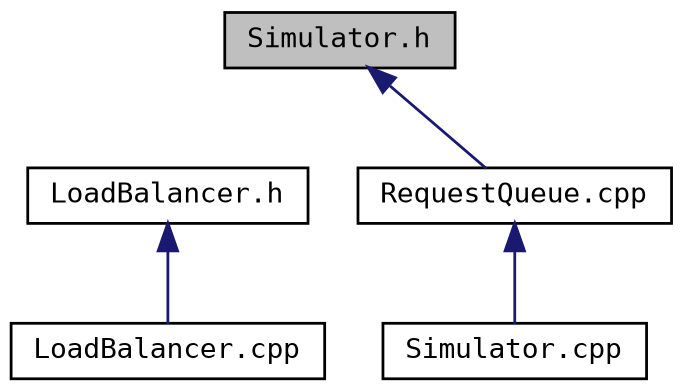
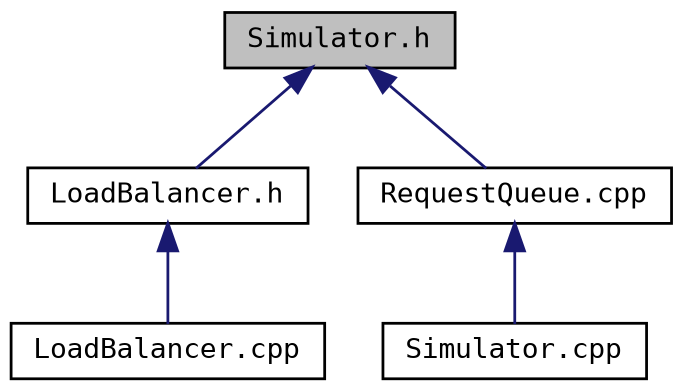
edge "LoadBalancer.h" -> "Simulator.h": added
